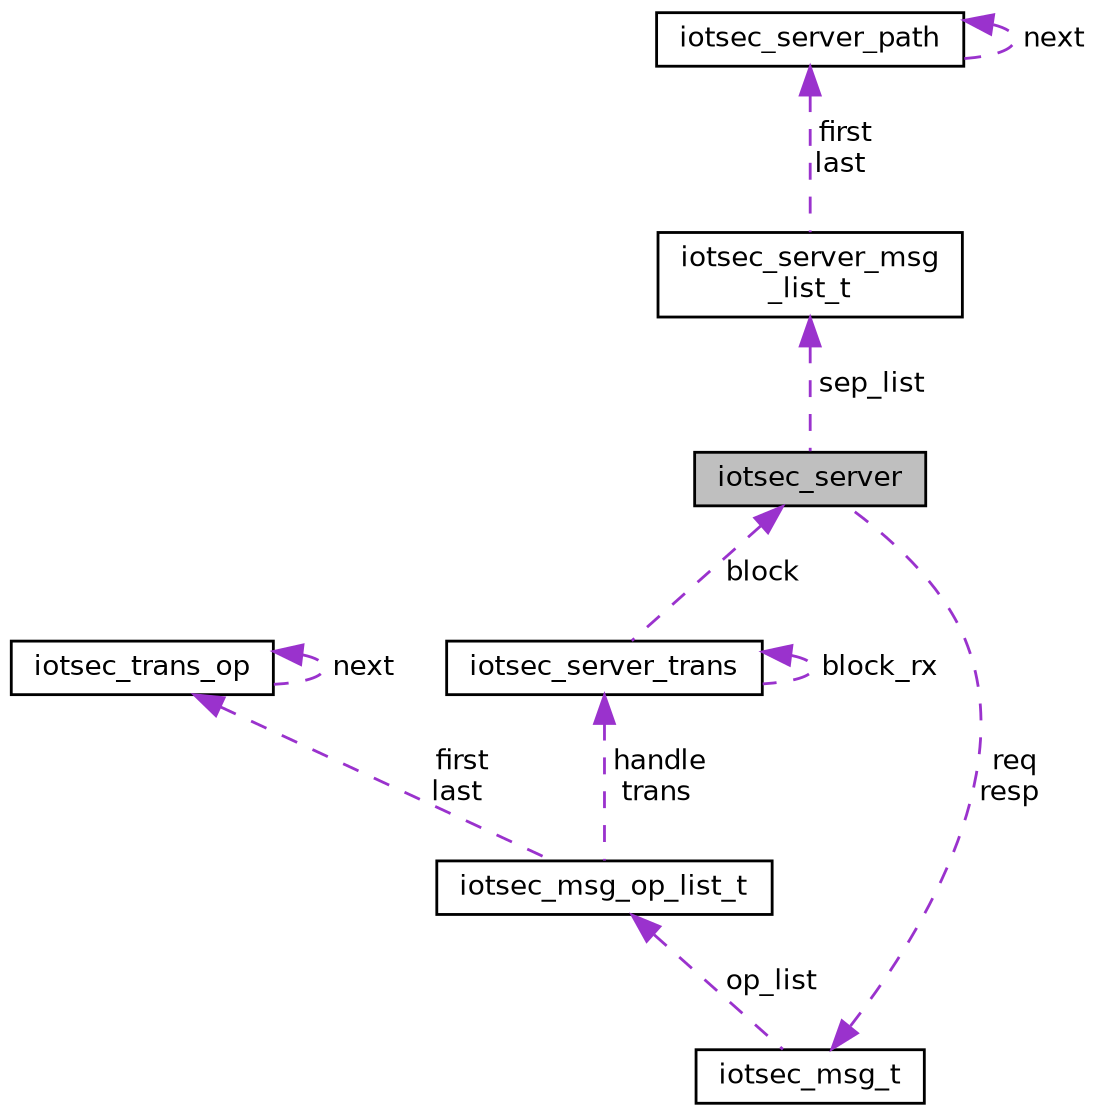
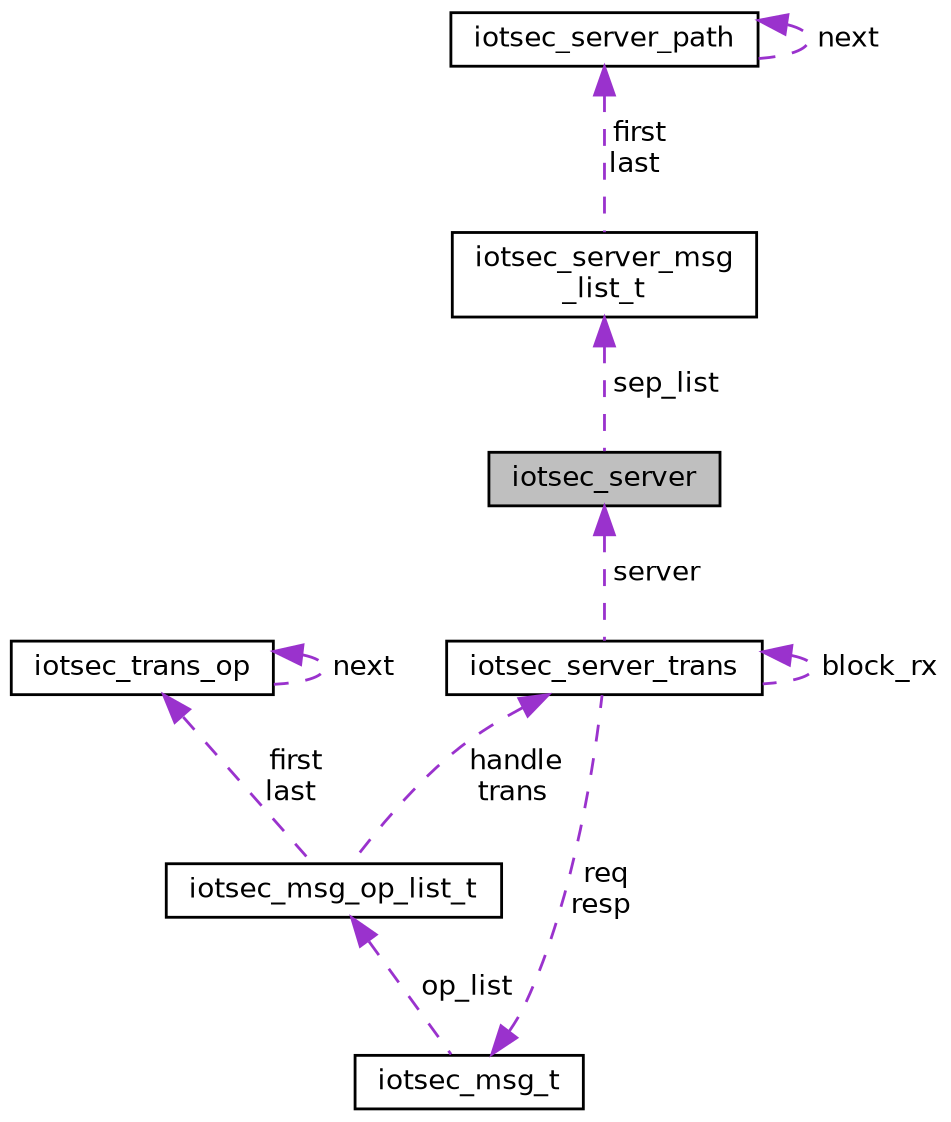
edge "iotsec_server_trans" -> "iotsec_server": label " block" -> " server"
edge "iotsec_server" -> "iotsec_msg_t": now "iotsec_server_trans" -> "iotsec_msg_t"
